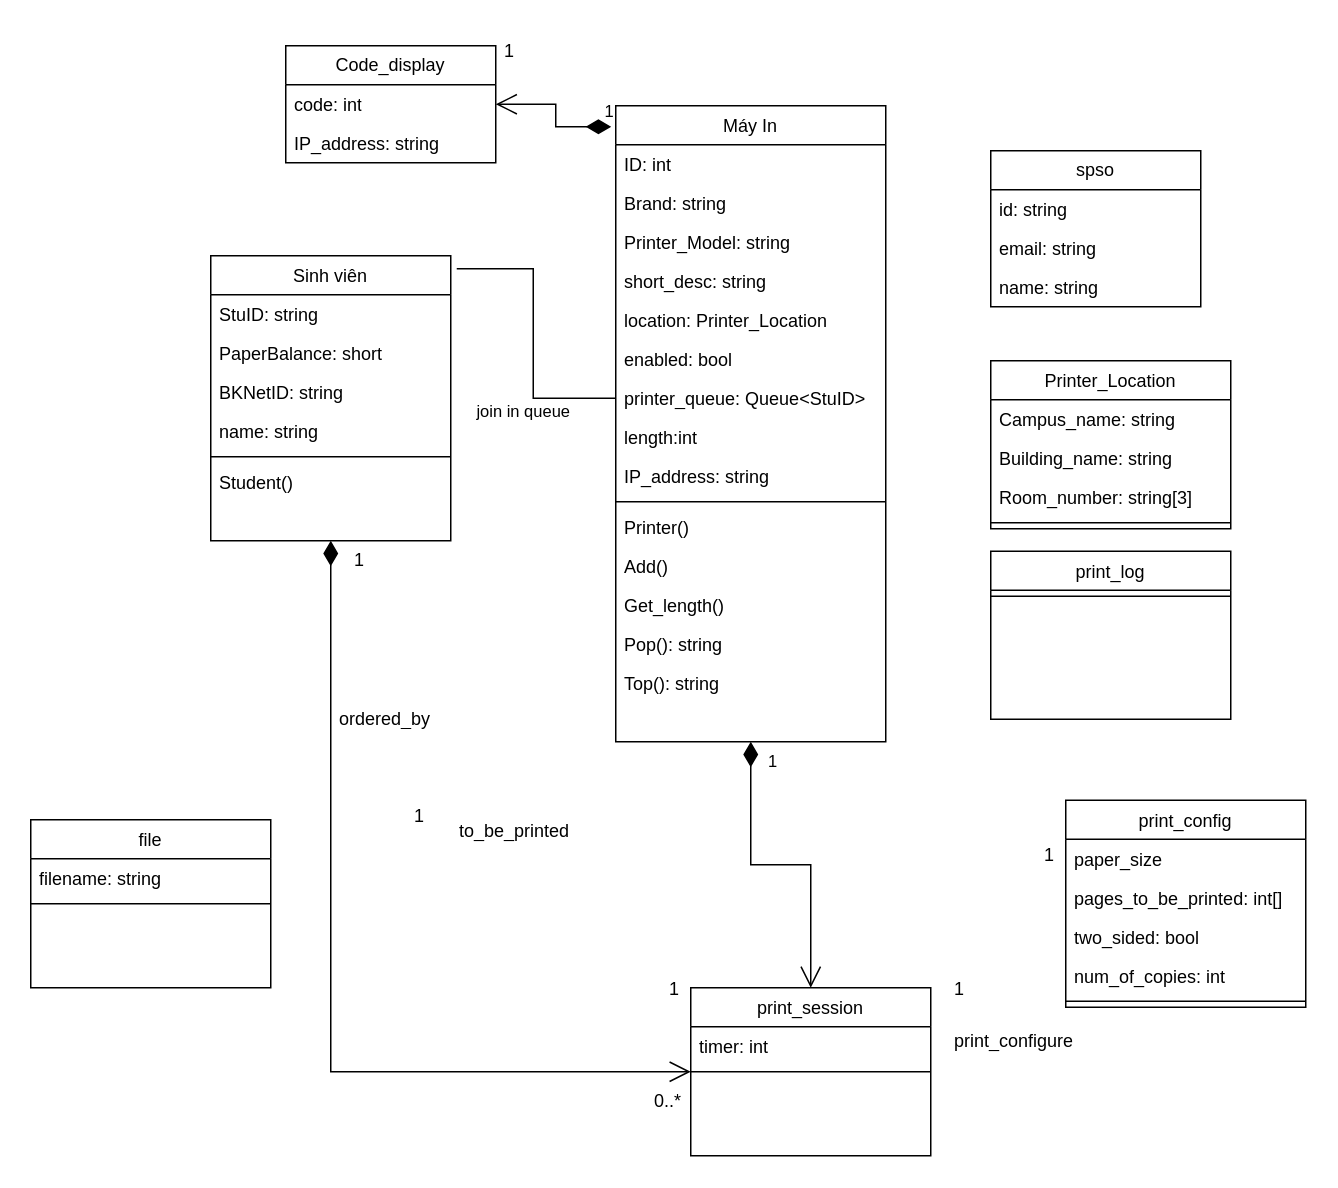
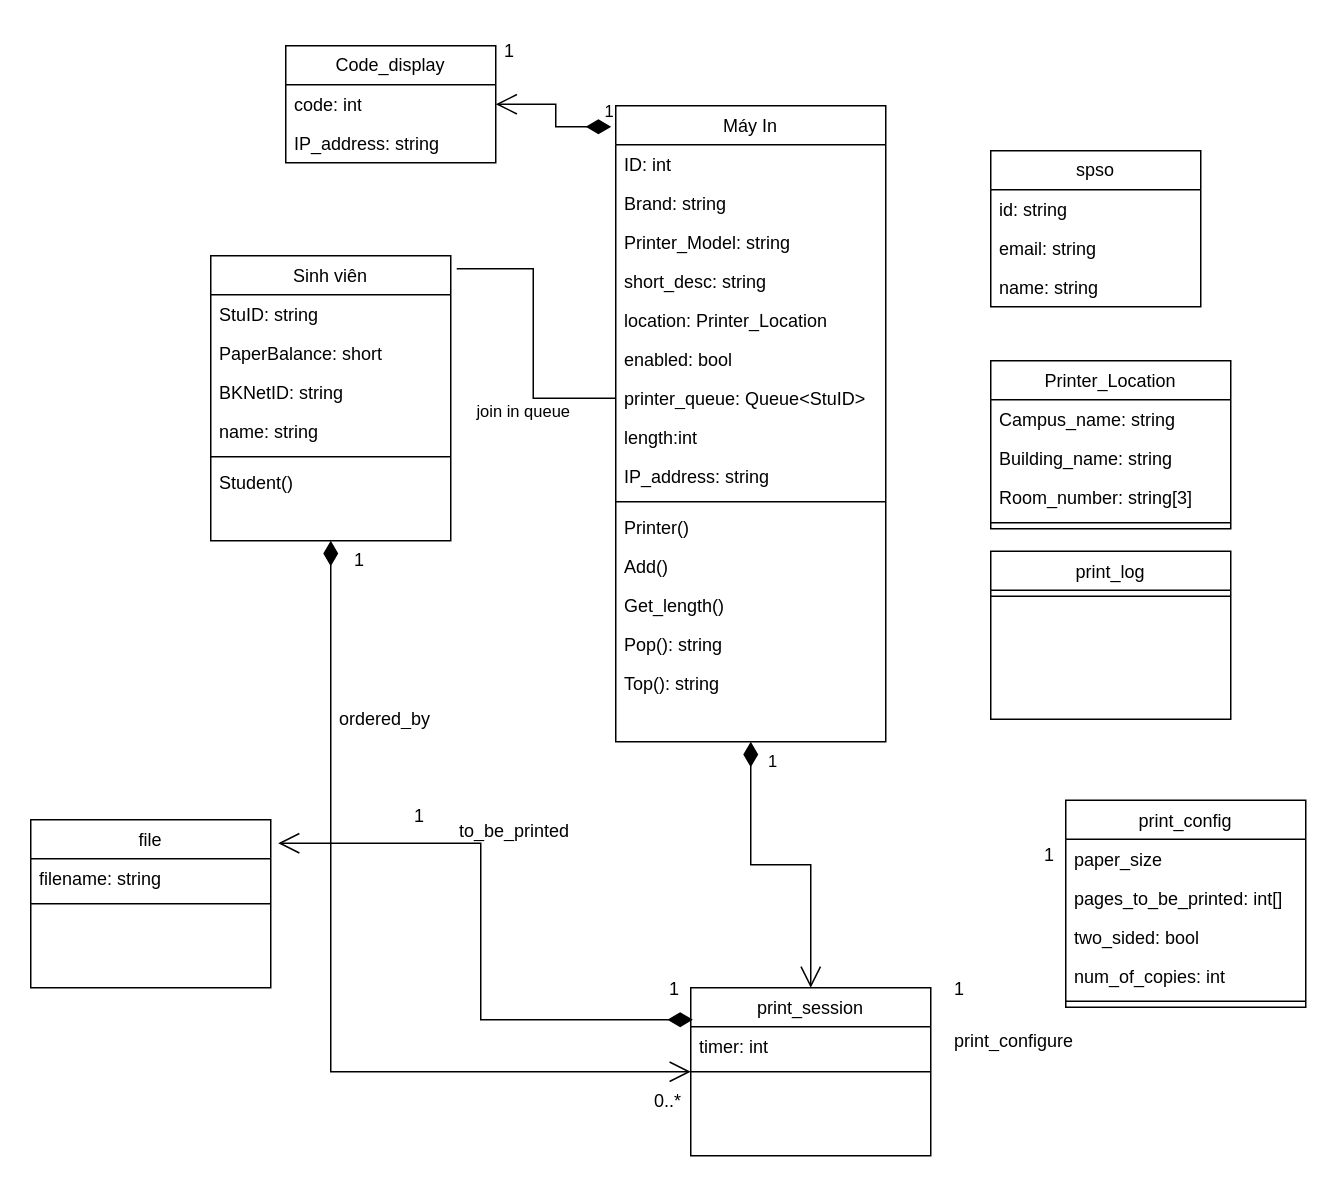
edge "file" -- "print_session": added
